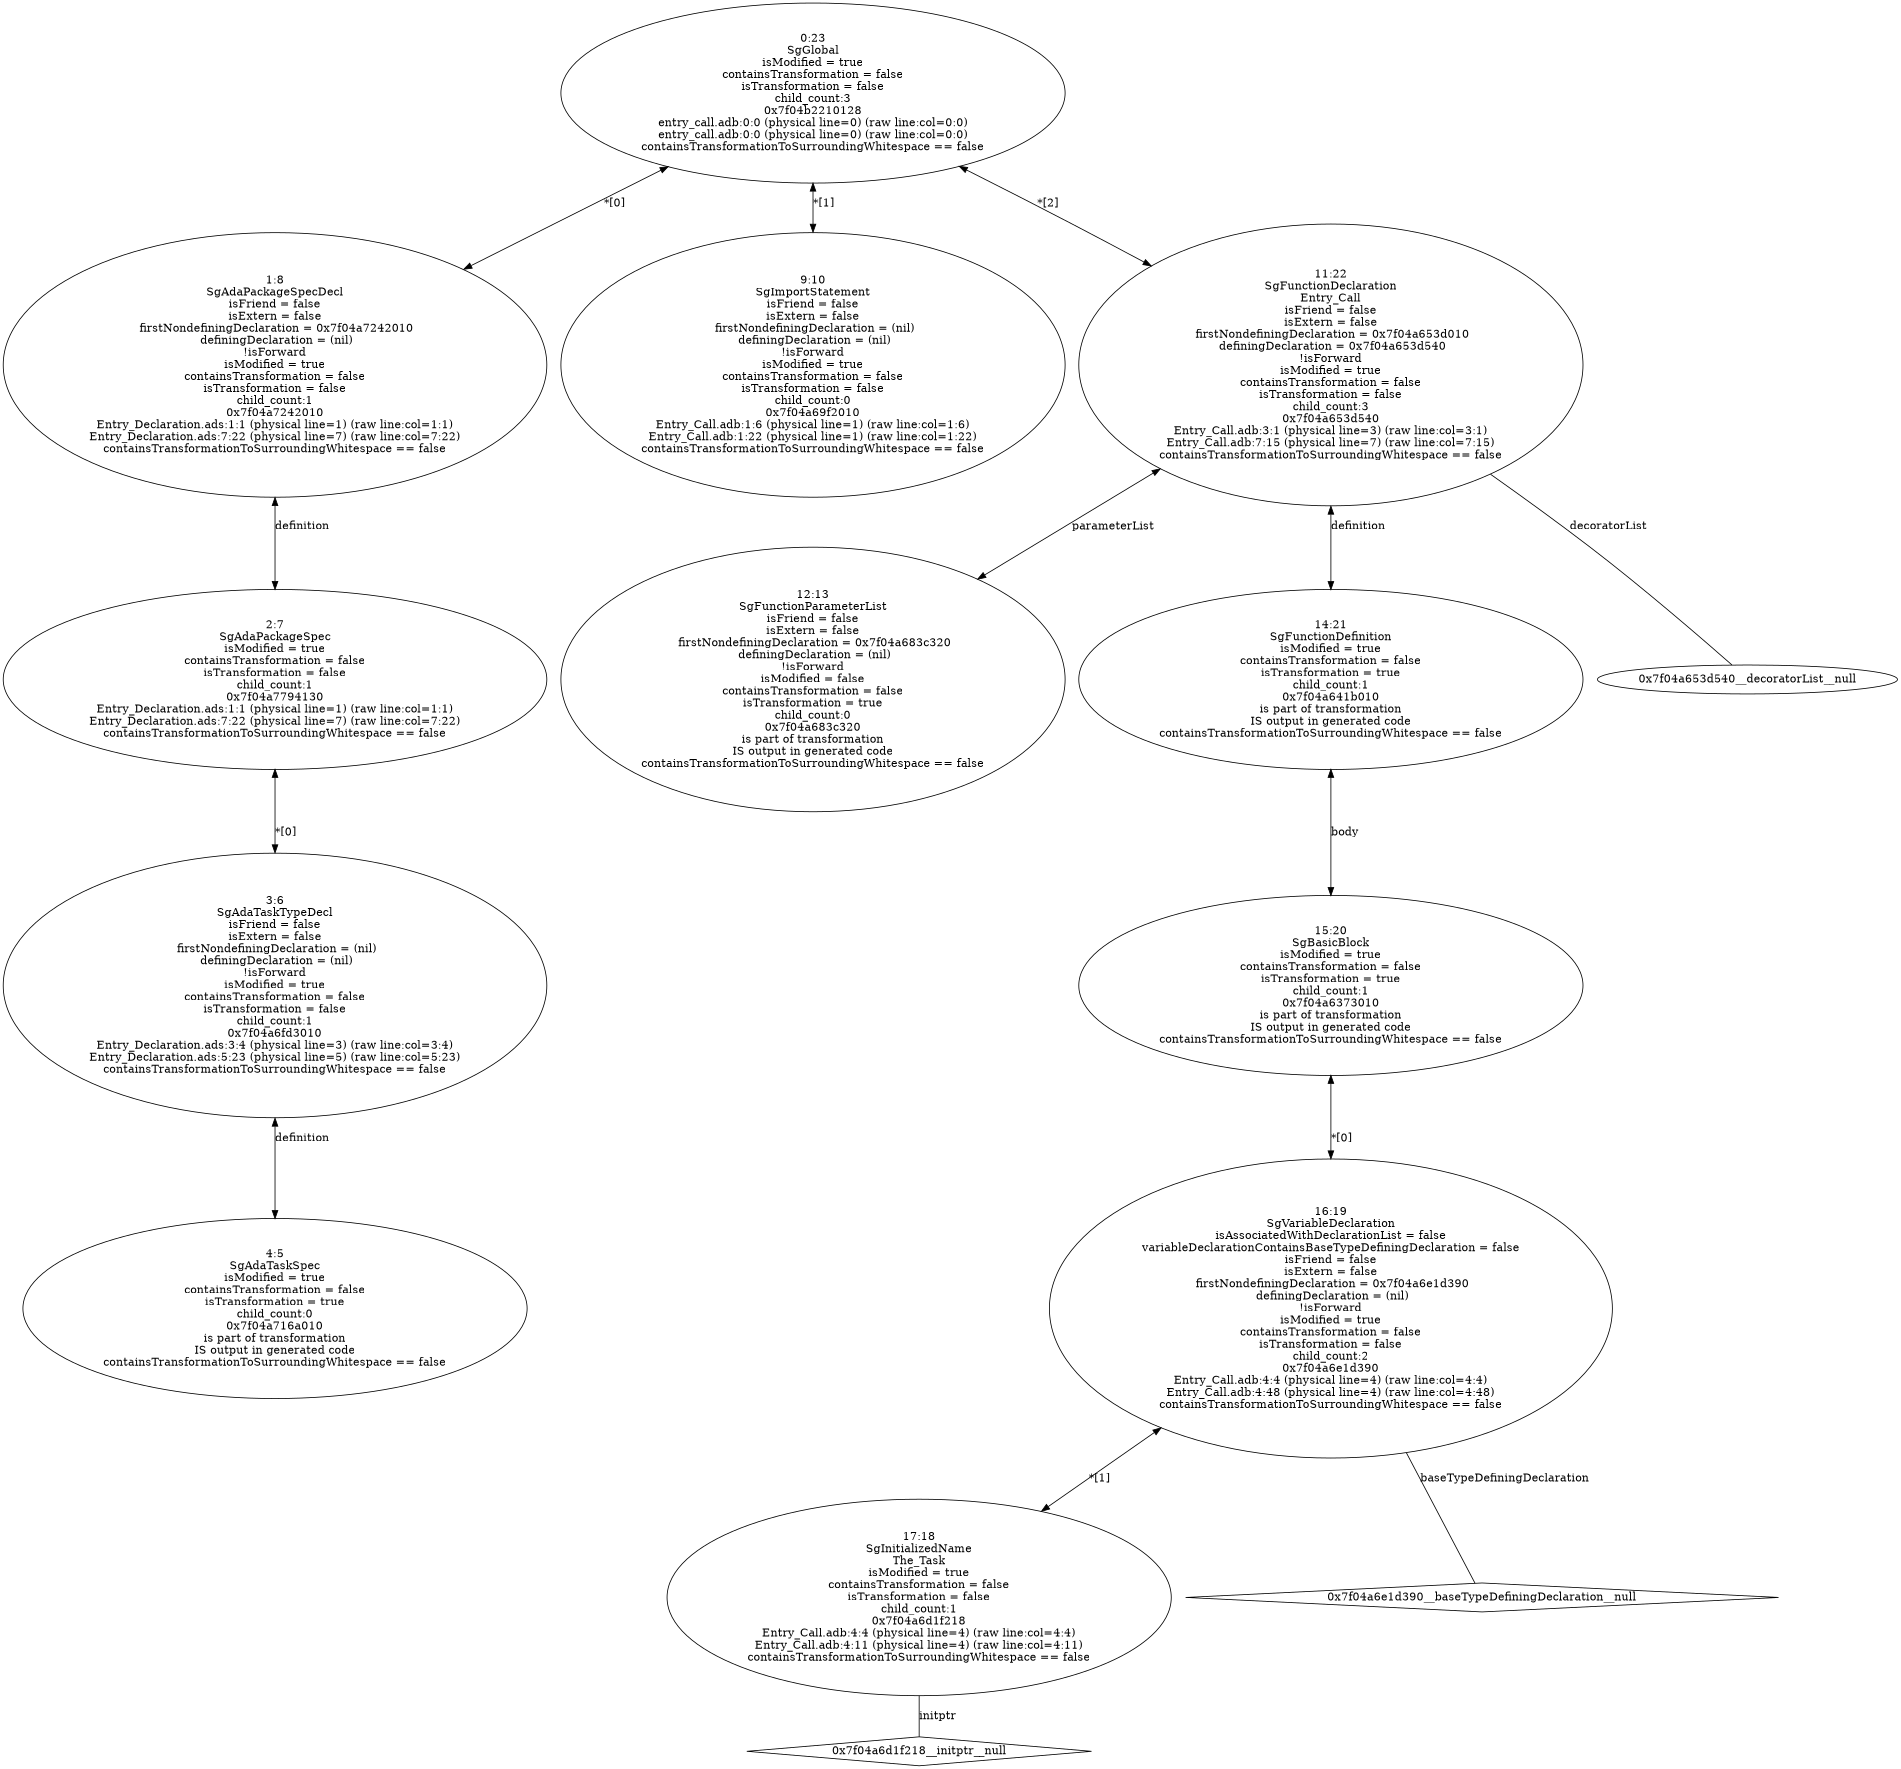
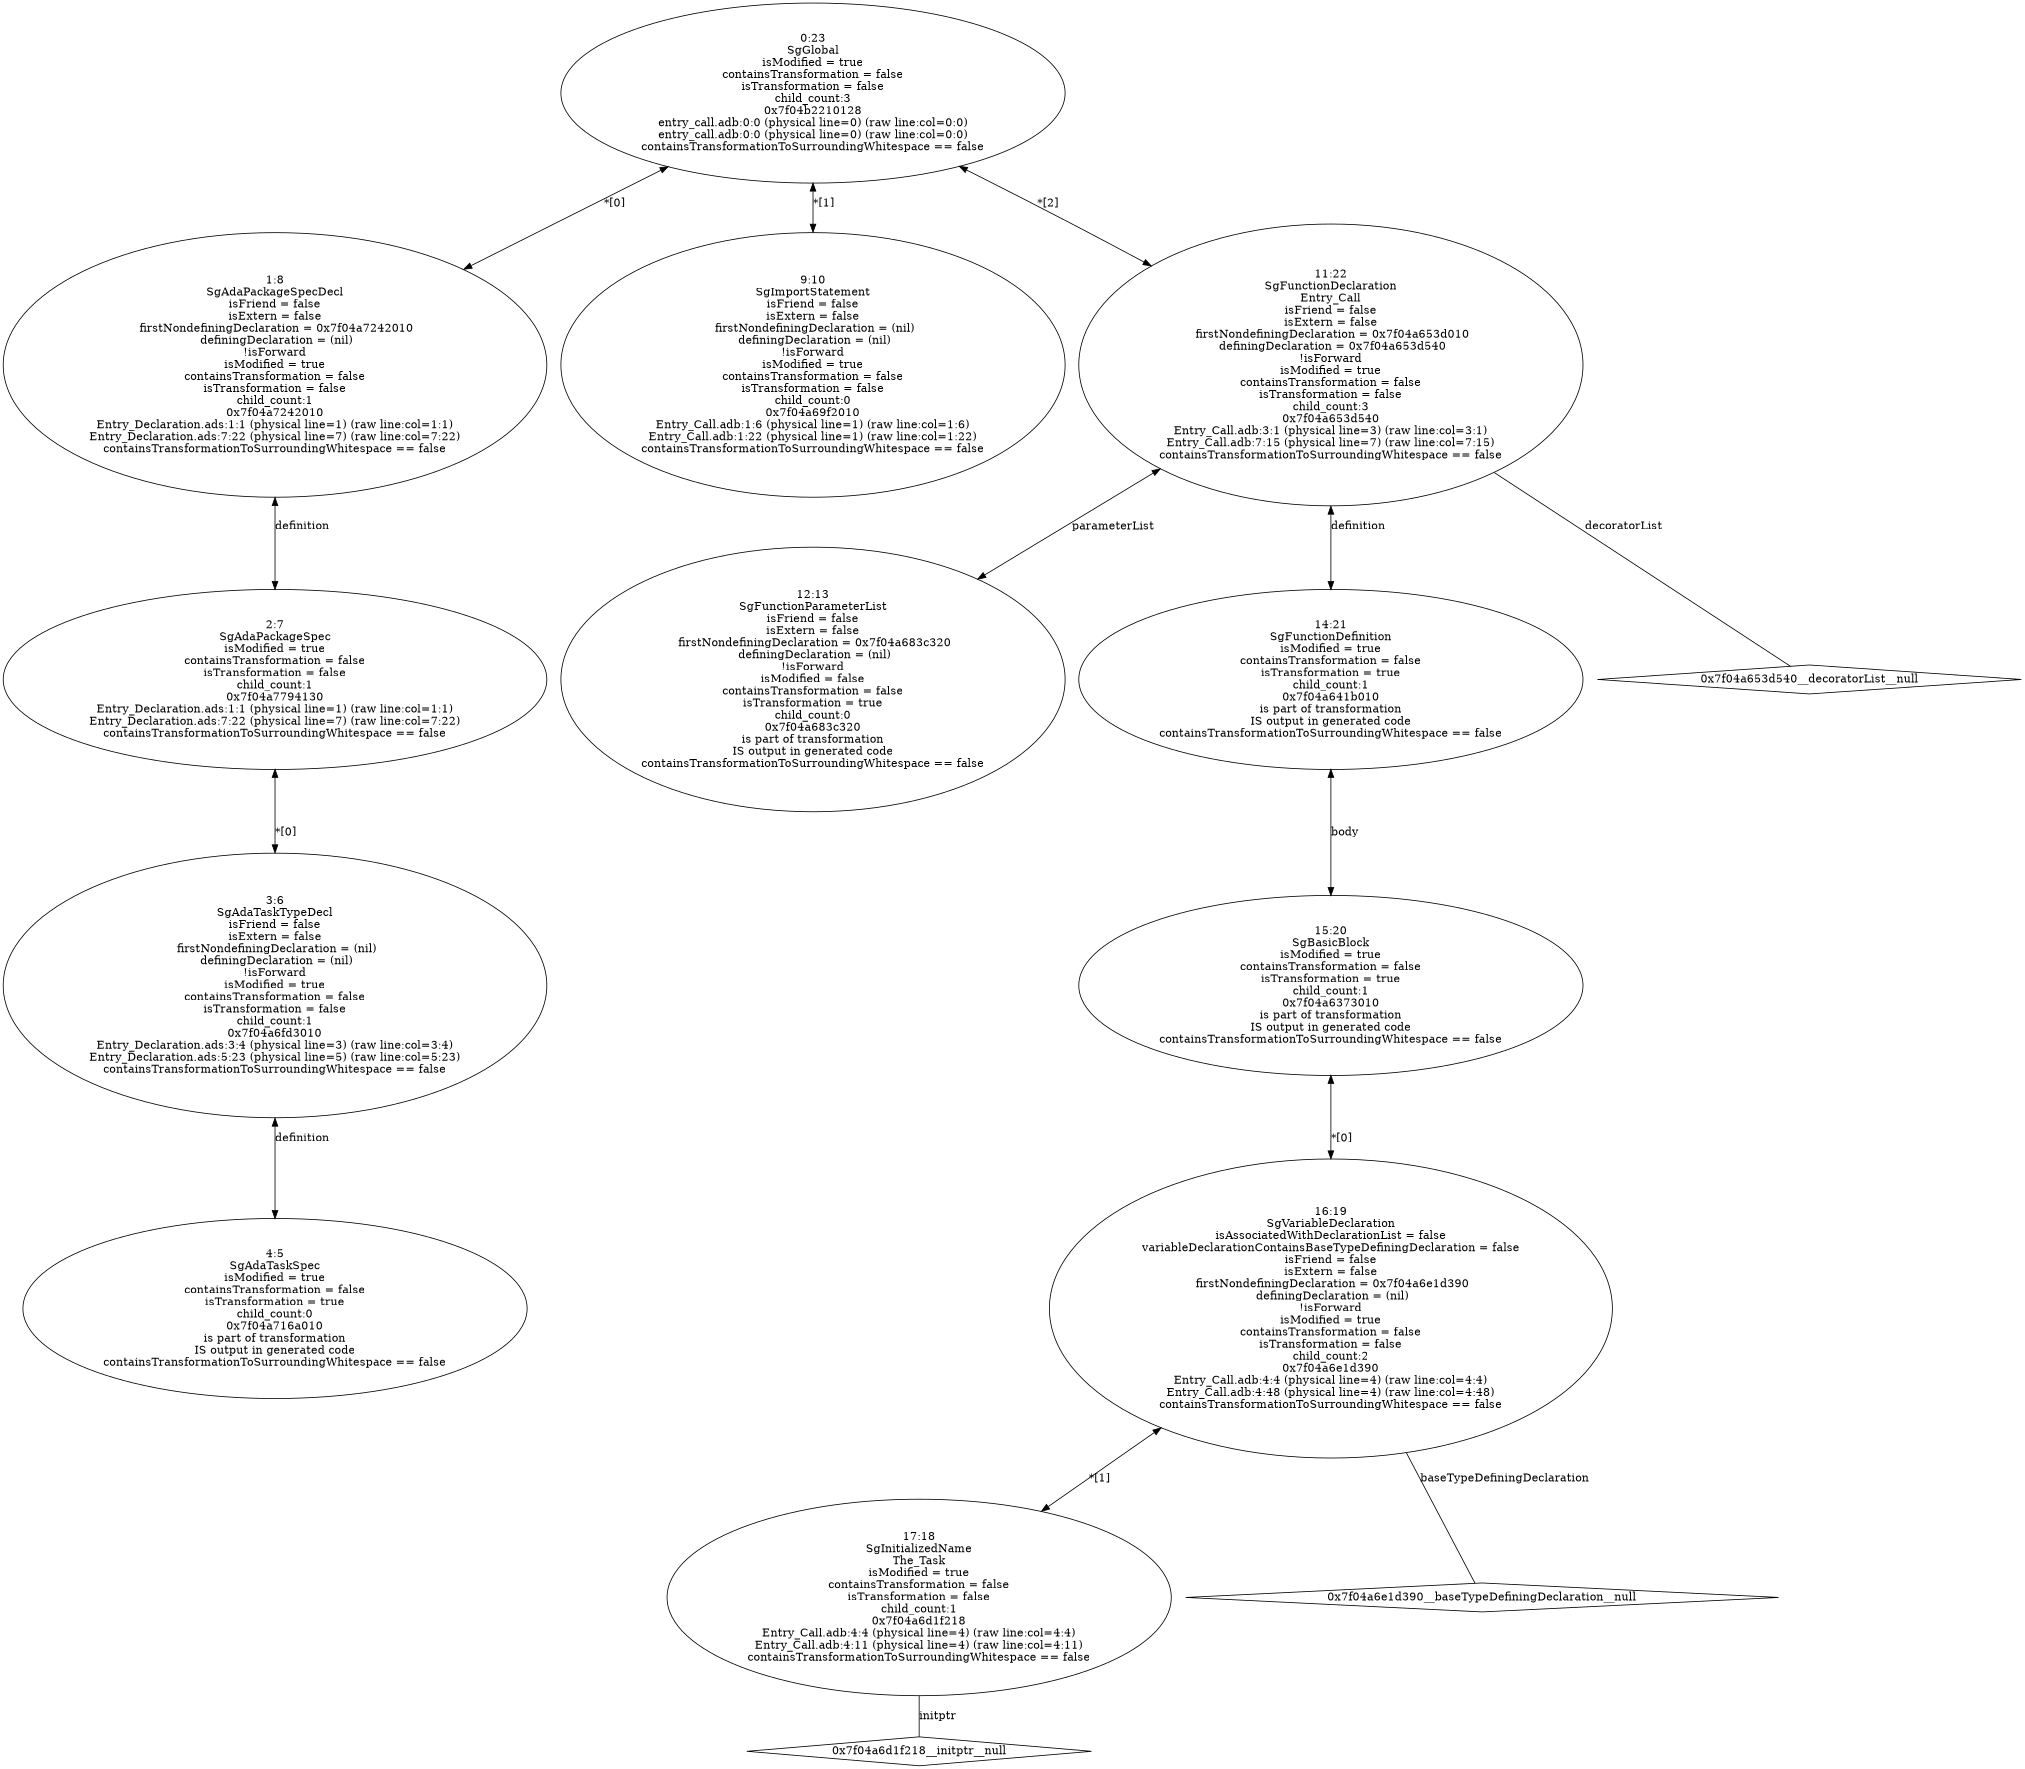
node "0x7f04a653d540__decoratorList__null": shape ellipse -> diamond
